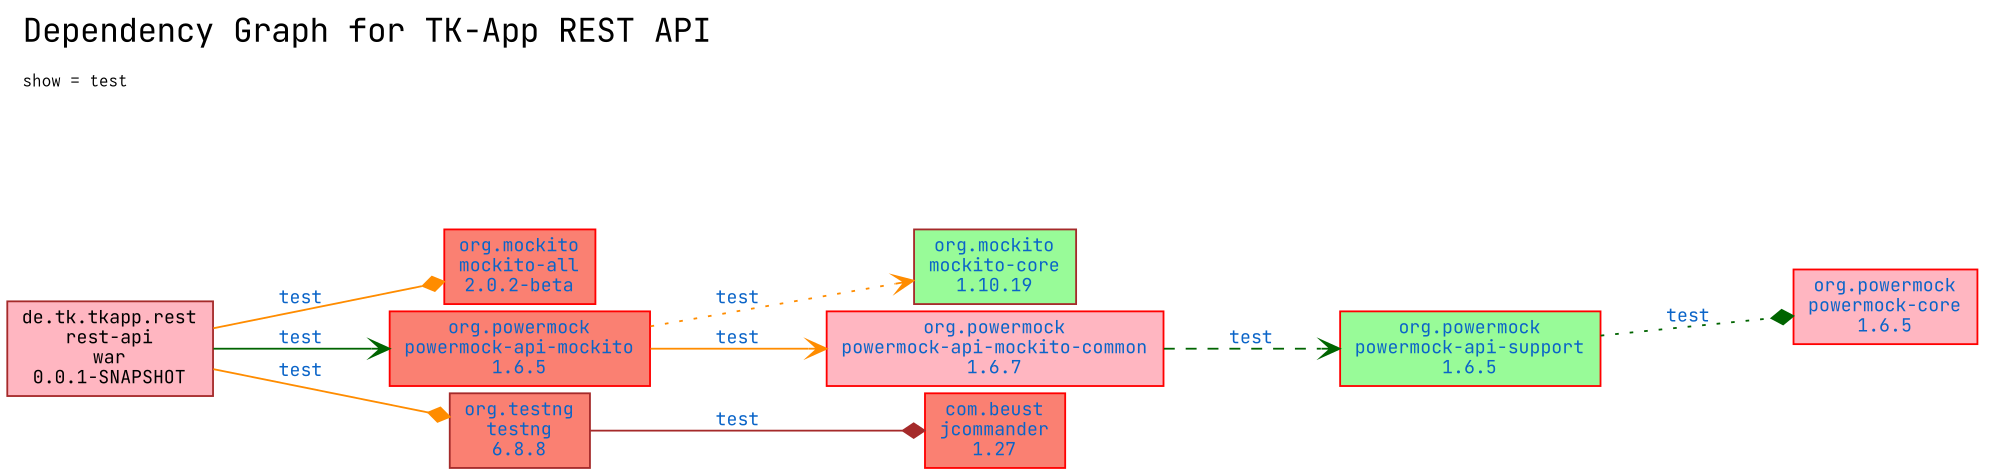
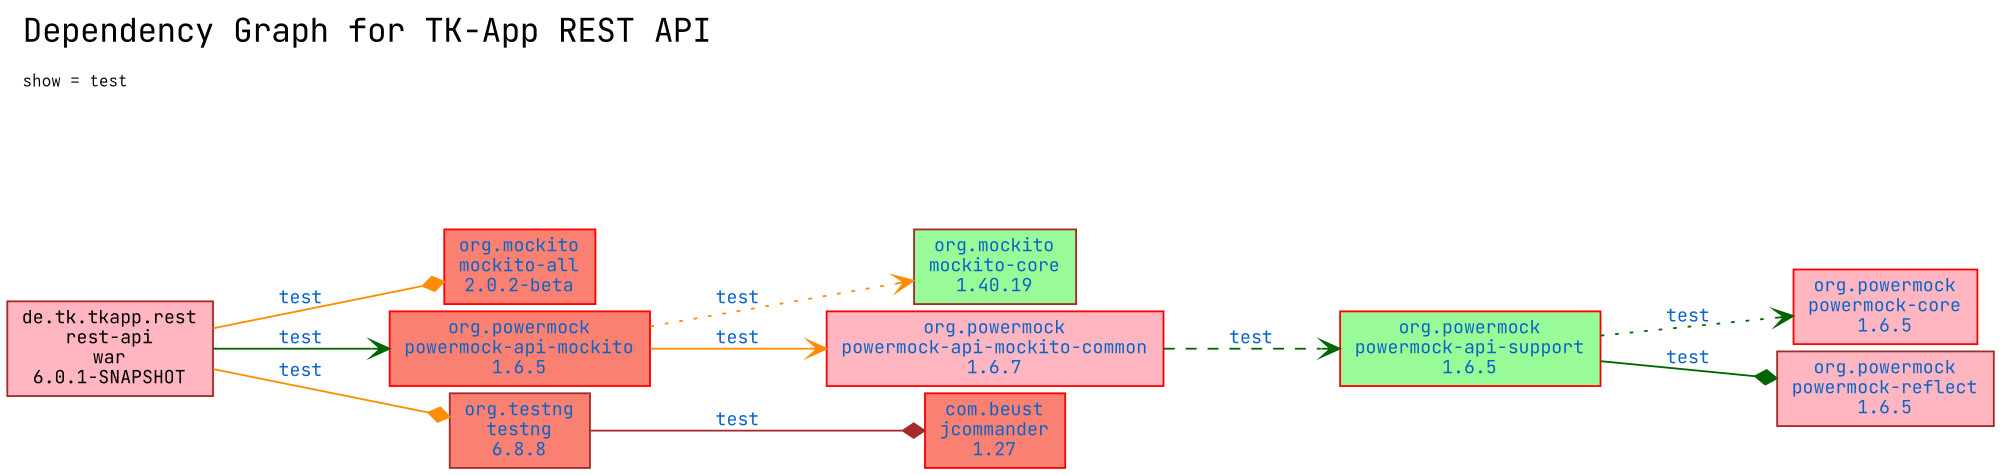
node "org.mockito mockito-core 1.10.19": label "org.mockito mockito-core 1.10.19" -> "org.mockito mockito-core 1.40.19"
edge "org.powermock powermock-api-support 1.6.5" -> "org.powermock powermock-core 1.6.5": arrowhead diamond -> vee
node "de.tk.tkapp.rest rest-api war 0.0.1-SNAPSHOT": label "de.tk.tkapp.rest rest-api war 0.0.1-SNAPSHOT" -> "de.tk.tkapp.rest rest-api war 6.0.1-SNAPSHOT"
node "org.powermock powermock-reflect 1.6.5": added
